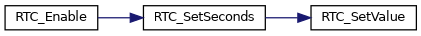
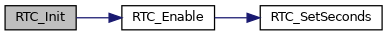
node "RTC_Init": added
node "RTC_SetValue": removed
